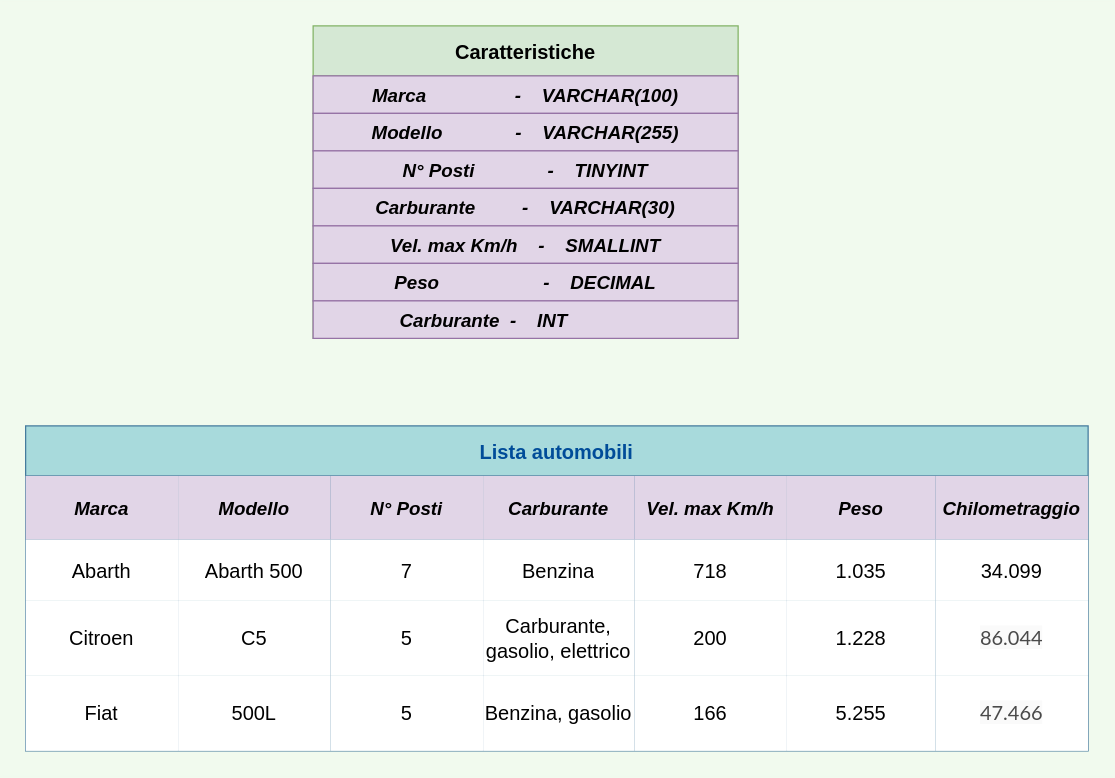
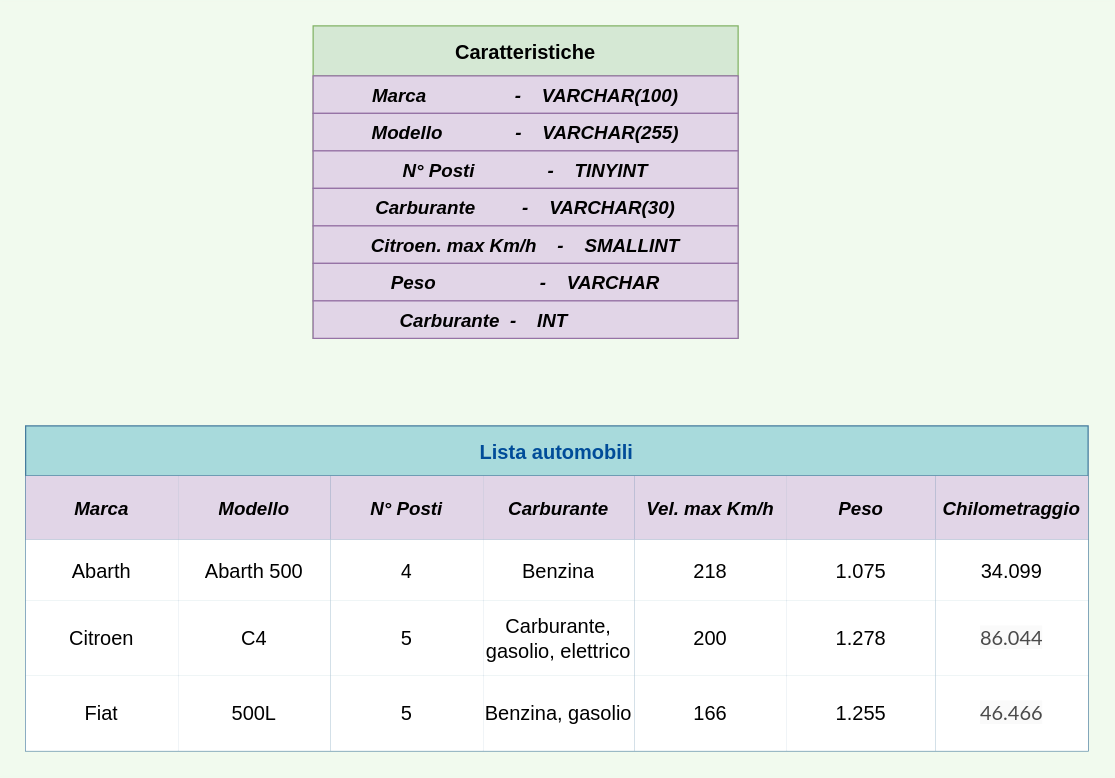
node "Vel. max Km/h - SMALLINT": label "Vel. max Km/h - SMALLINT" -> "Citroen. max Km/h - SMALLINT"
node "Peso - DECIMAL": label "Peso - DECIMAL" -> "Peso - VARCHAR"
node "7": label "7" -> "4"
node "718": label "718" -> "218"
node "1.035": label "1.035" -> "1.075"
node "C5": label "C5" -> "C4"
node "1.228": label "1.228" -> "1.278"
node "5.255": label "5.255" -> "1.255"
node "47.466": label "47.466" -> "46.466"
